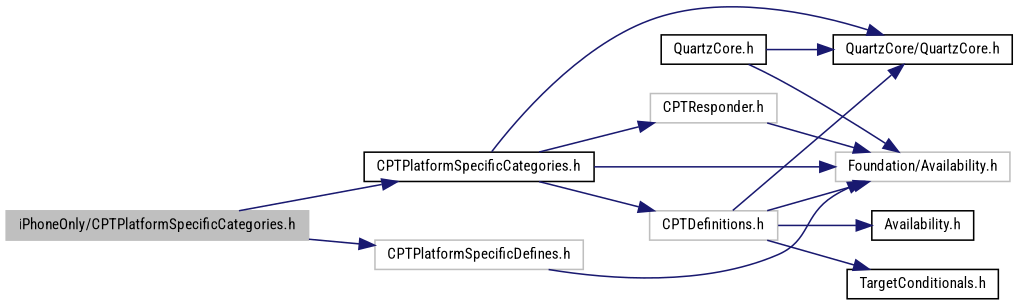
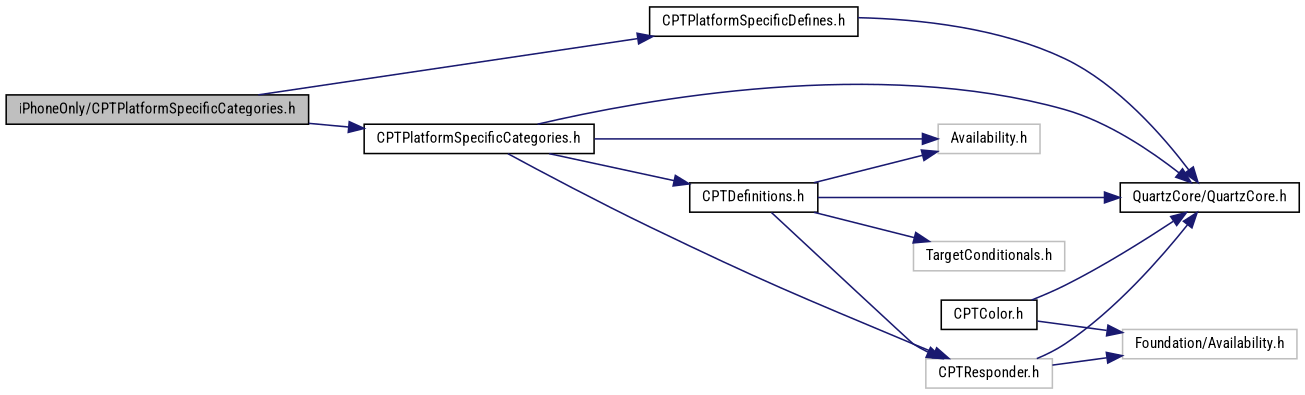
node "QuartzCore.h": label "QuartzCore.h" -> "CPTColor.h"
edge "CPTPlatformSpecificCategories.h" -> "Foundation/Availability.h": now "CPTPlatformSpecificCategories.h" -> "Availability.h"
edge "CPTDefinitions.h" -> "Foundation/Availability.h": now "CPTDefinitions.h" -> "CPTResponder.h"
node "iPhoneOnly/CPTPlatformSpecificCategories.h": color grey75 -> black
node "CPTDefinitions.h": color grey75 -> black
node "Availability.h": color black -> grey75
node "CPTPlatformSpecificDefines.h": color grey75 -> black
edge "CPTPlatformSpecificDefines.h" -> "Foundation/Availability.h": now "CPTPlatformSpecificDefines.h" -> "QuartzCore/QuartzCore.h"
node "TargetConditionals.h": color black -> grey75
edge "CPTResponder.h" -> "QuartzCore/QuartzCore.h": added
